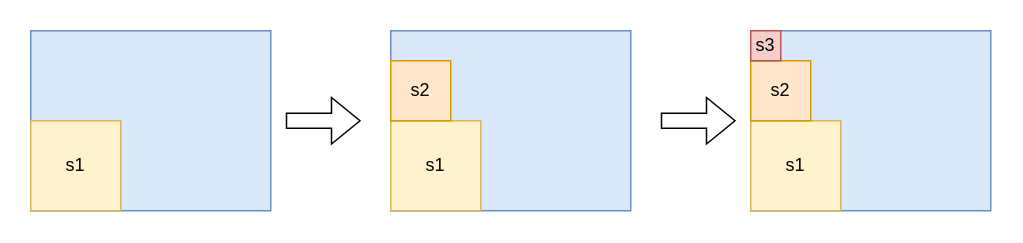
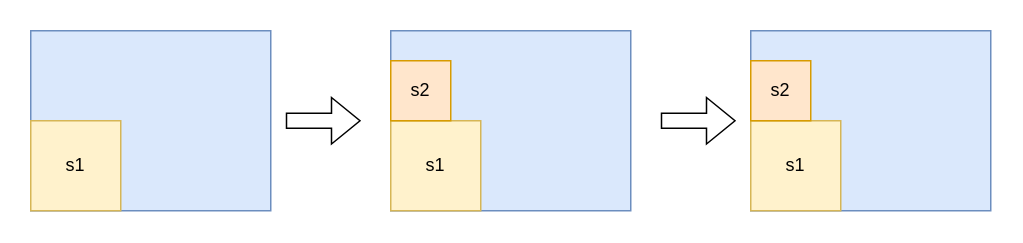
node "s3": removed
